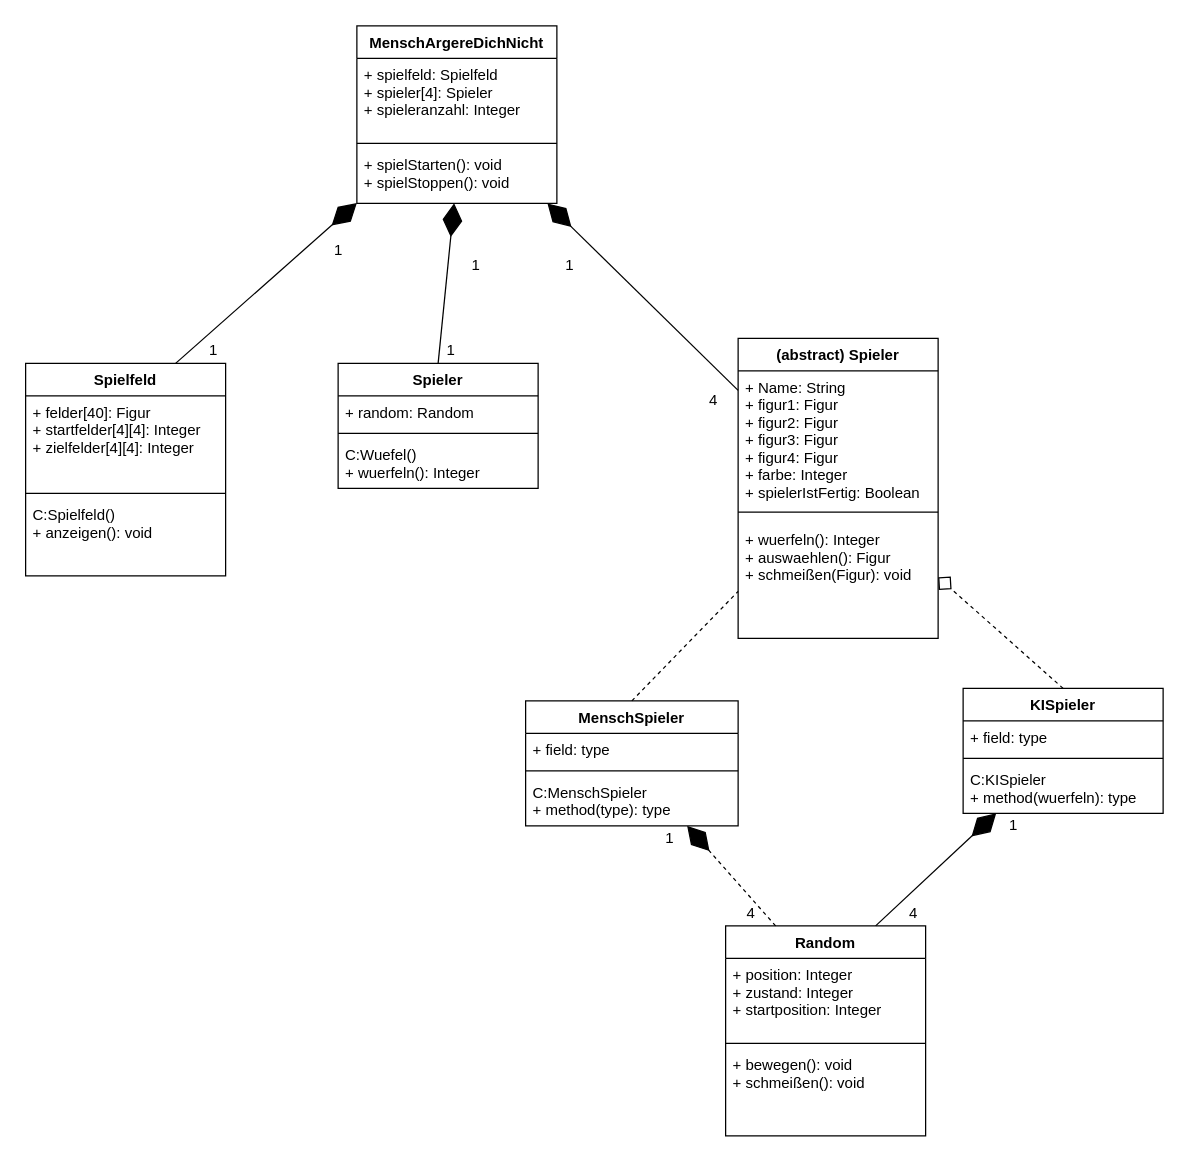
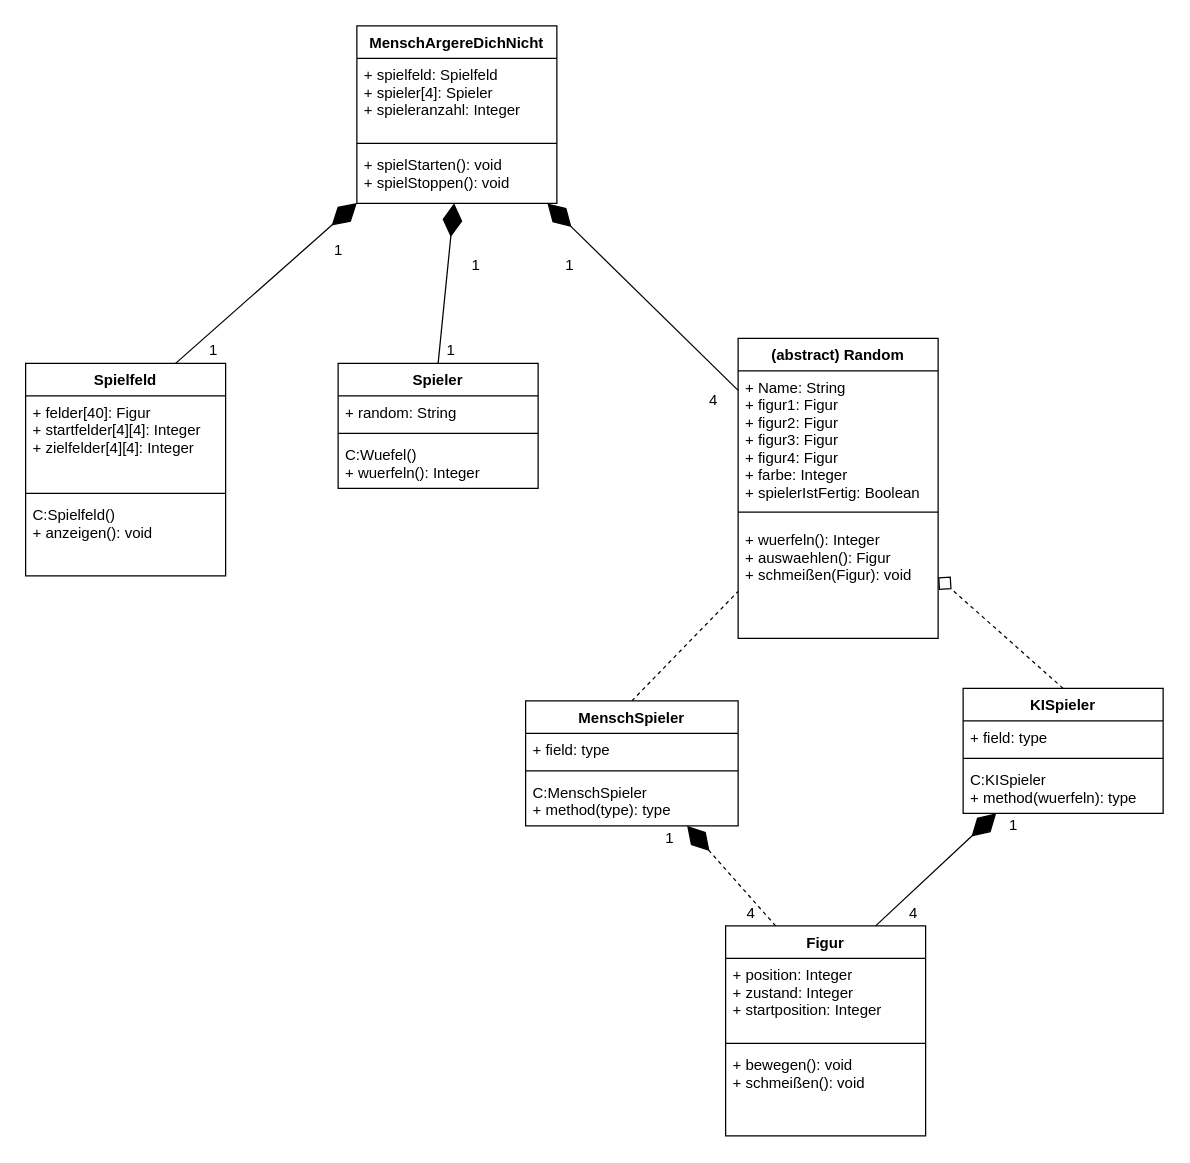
node "(abstract) Spieler": label "(abstract) Spieler" -> "(abstract) Random"
node "+ random: Random": label "+ random: Random" -> "+ random: String"
node "Random": label "Random" -> "Figur"
